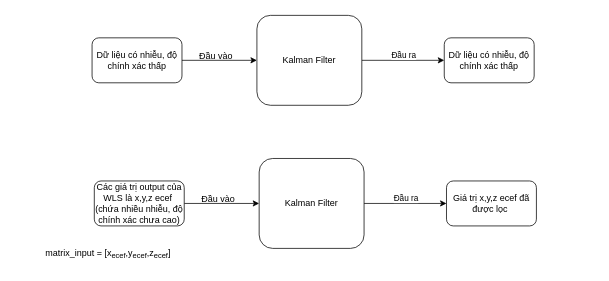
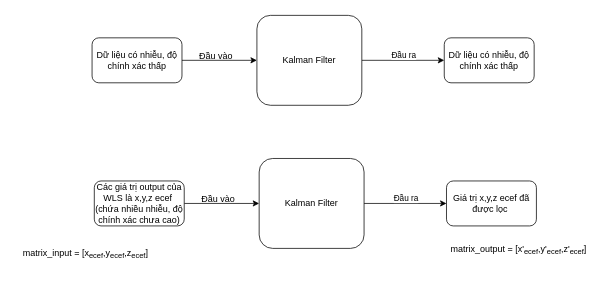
node "matrix_output = [x'ecef,y'ecef,z'ecef]": added
node "matrix_input = [xecef,yecef,zecef]": moved (107, 254) -> (85, 254)
